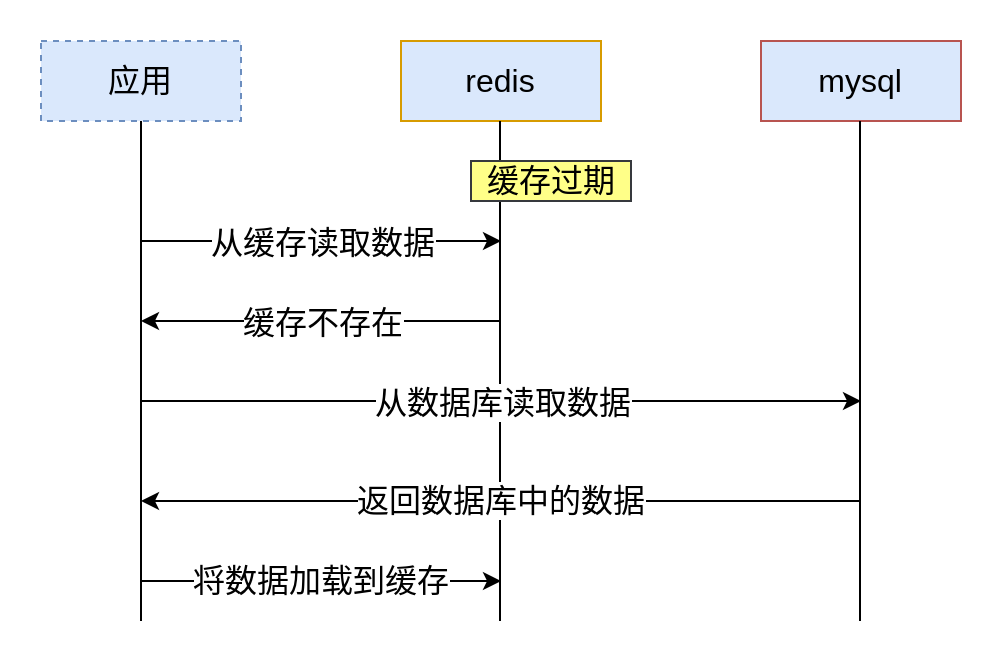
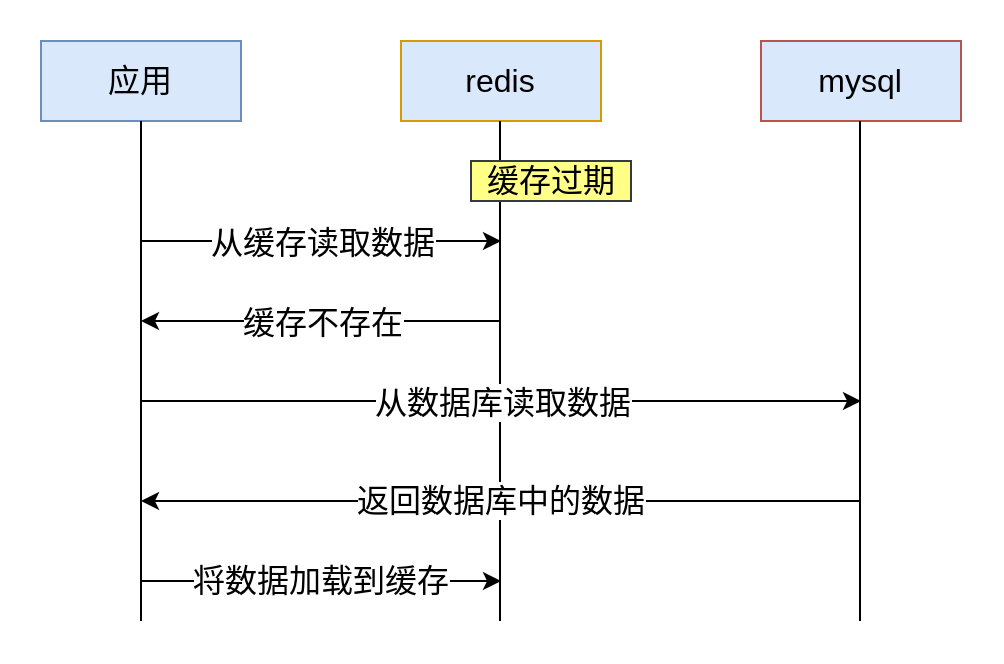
node "应用": style dashed -> solid
